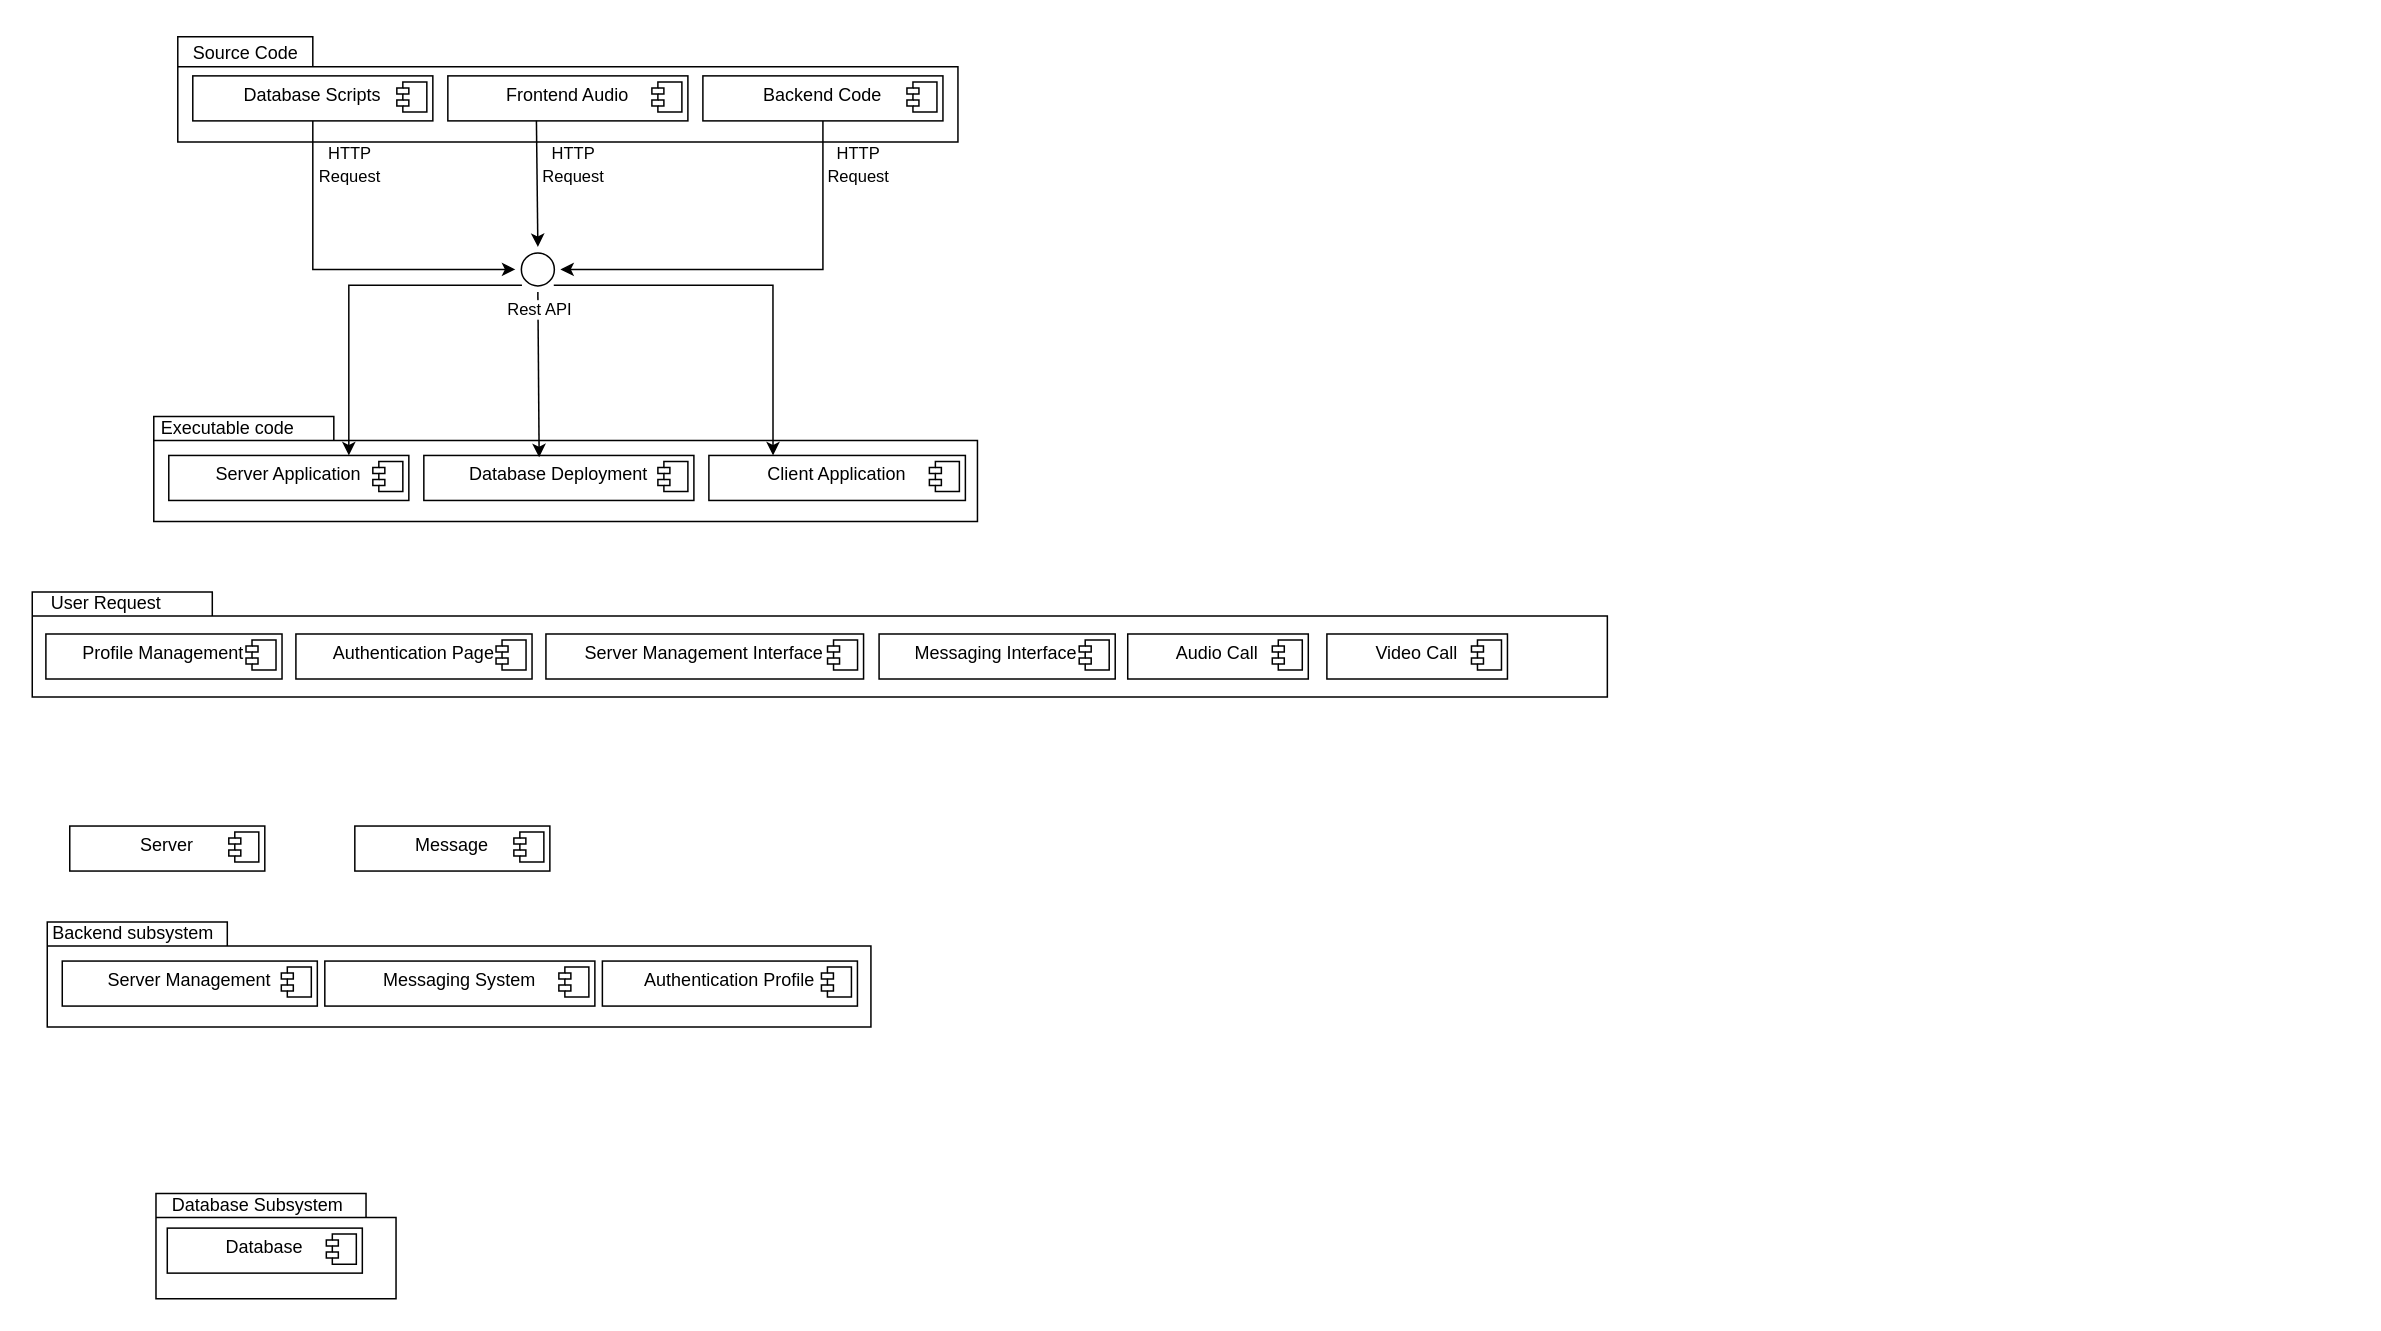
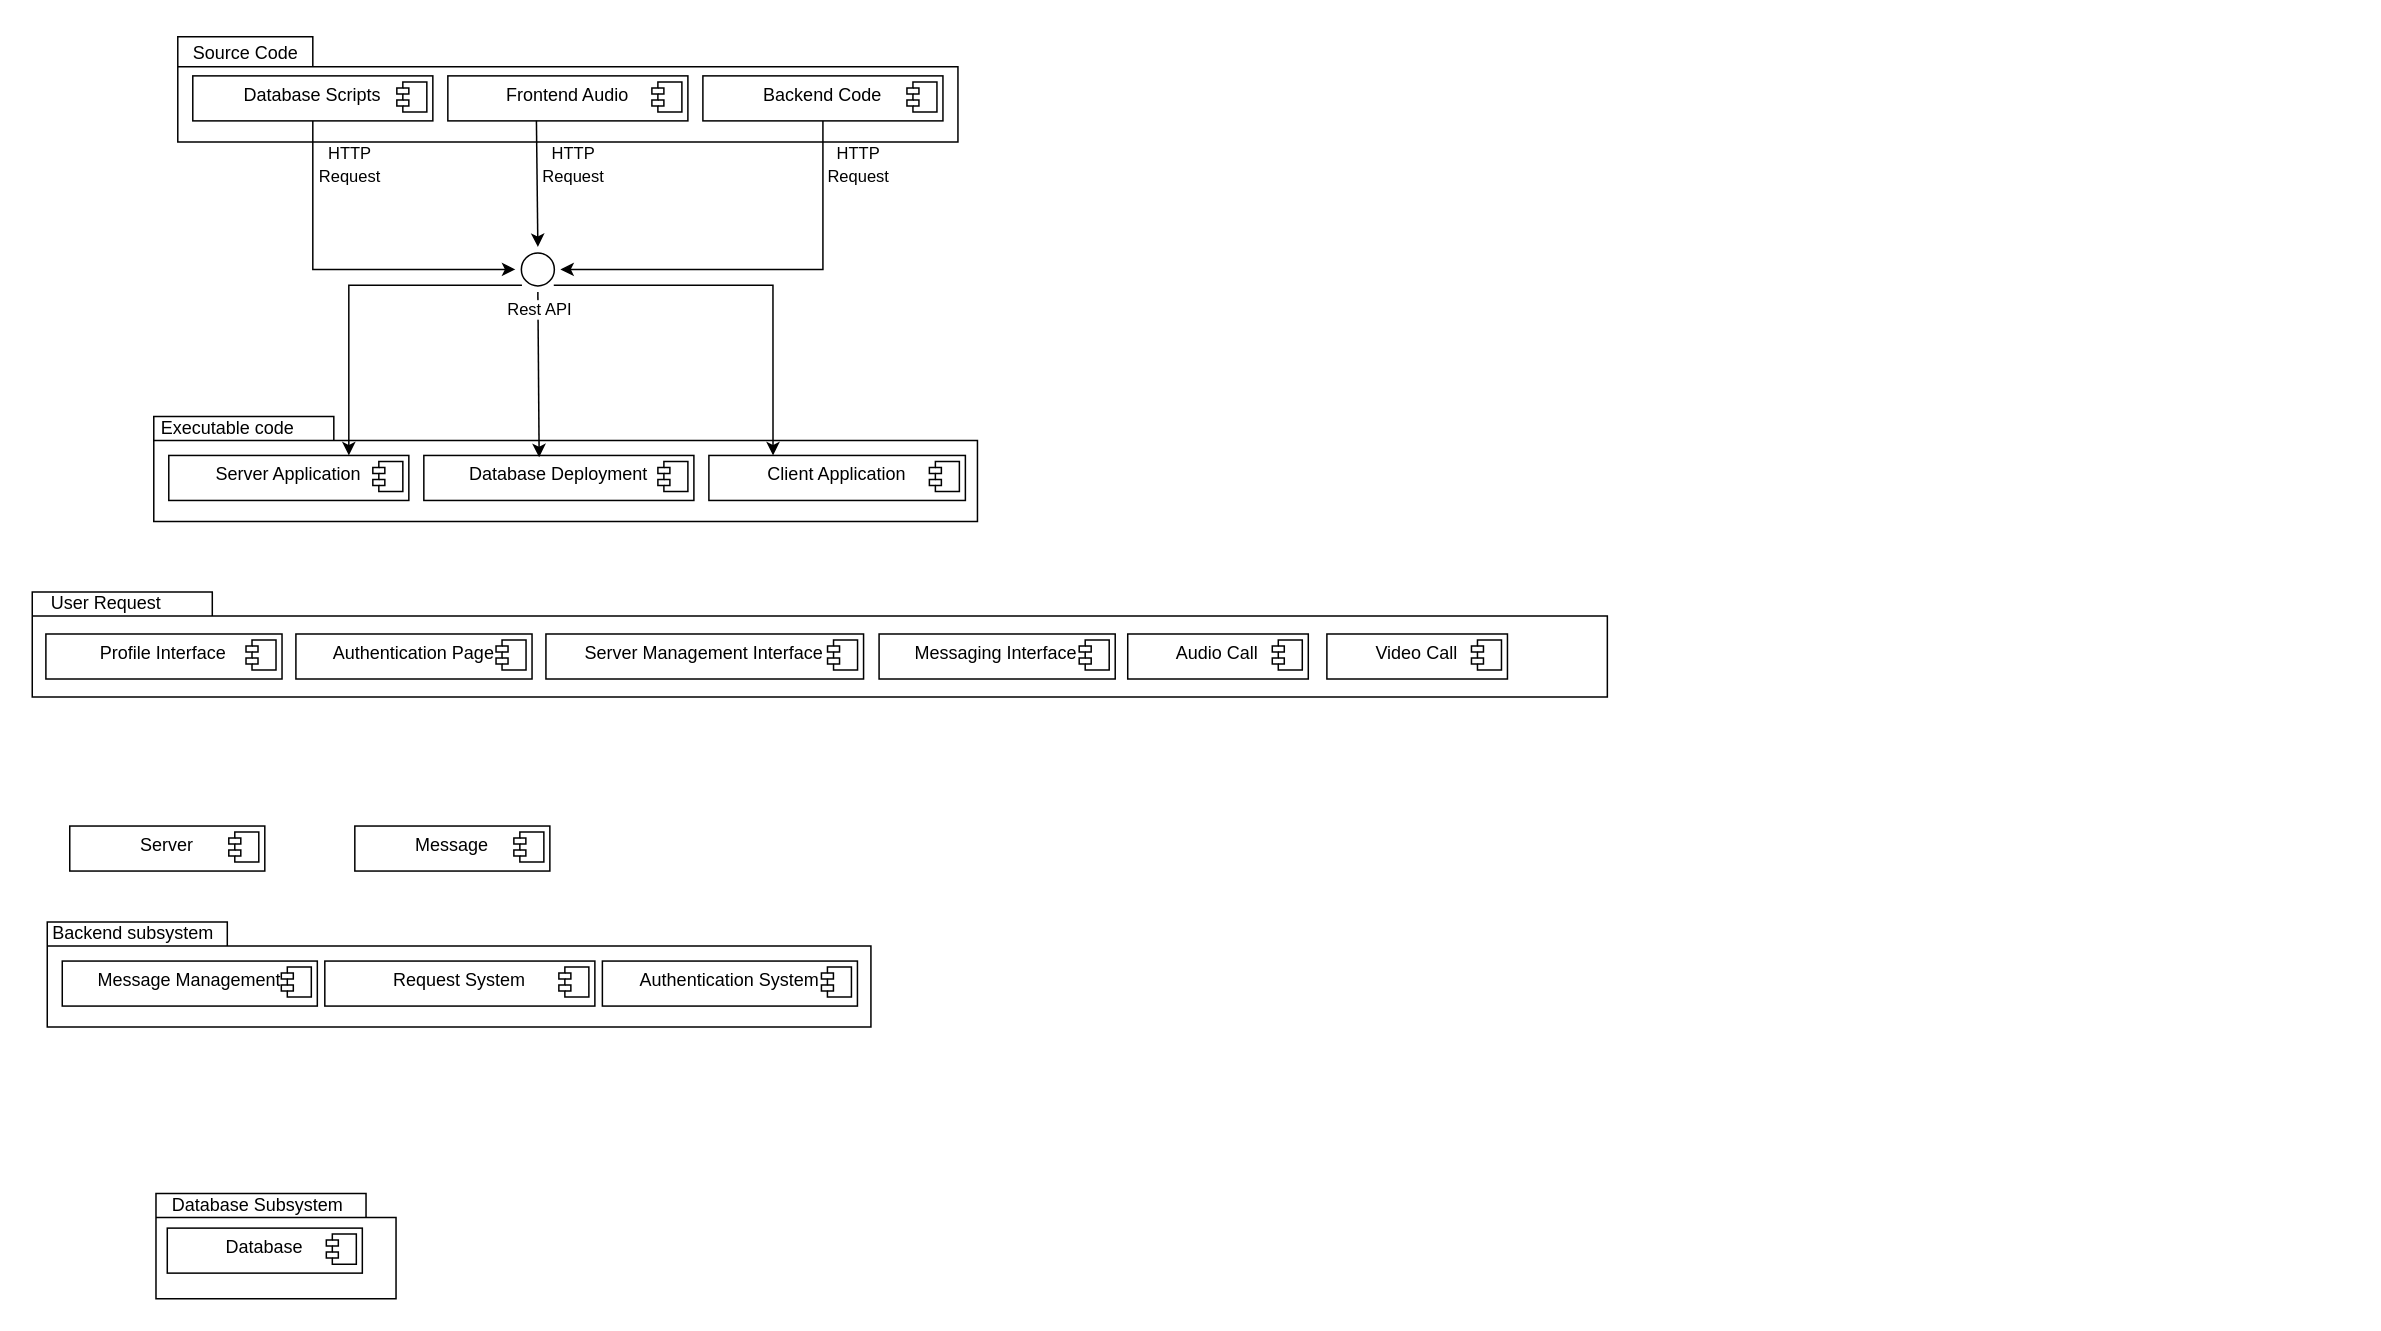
node "Profile Management": label "Profile Management" -> "Profile Interface"
node "Server Management": label "Server Management" -> "Message Management"
node "Messaging System": label "Messaging System" -> "Request System"
node "Authentication Profile": label "Authentication Profile" -> "Authentication System"
